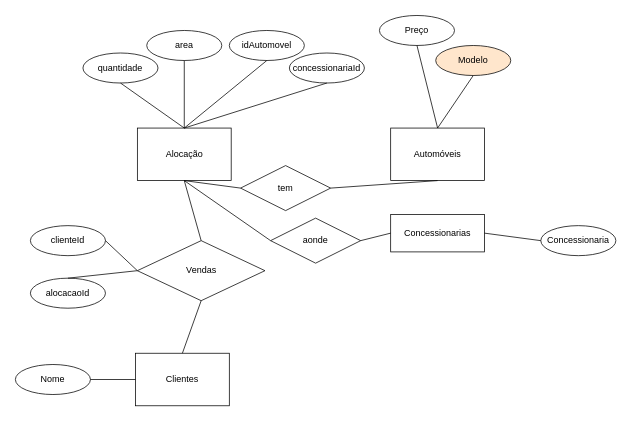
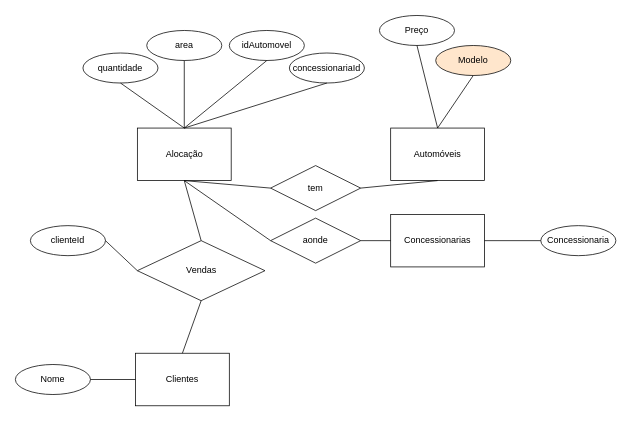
node "tem": moved (285, 188) -> (315, 188)
node "Concessionarias": size 94x38 -> 94x53
edge "Vendas" -- "alocacaoId": removed
node "alocacaoId": removed
